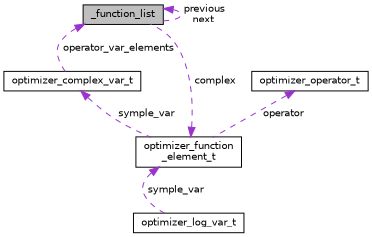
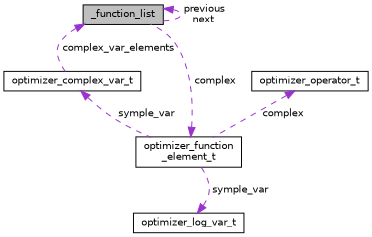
edge "optimizer_complex_var_t" -> "_function_list": label " operator_var_elements" -> " complex_var_elements"
edge "optimizer_function _element_t" -> "optimizer_operator_t": label " operator" -> " complex"
edge "optimizer_log_var_t" -> "optimizer_function _element_t": reversed
